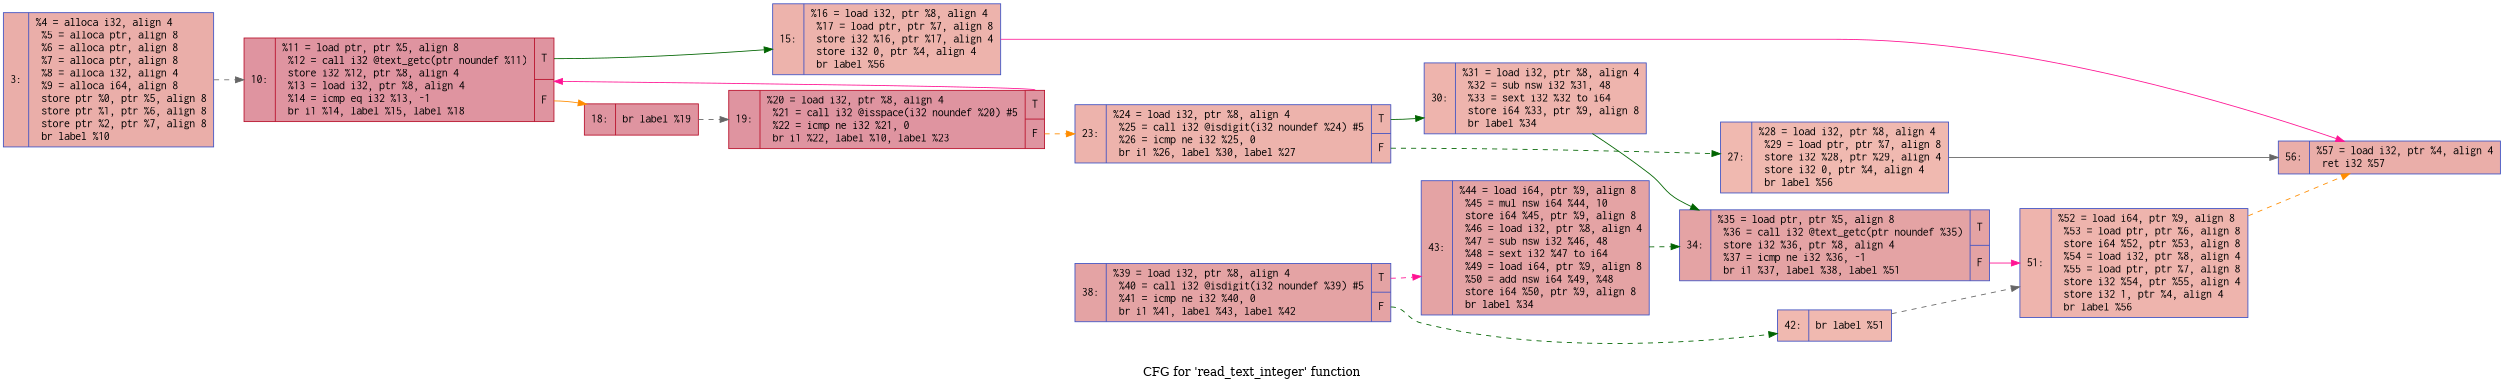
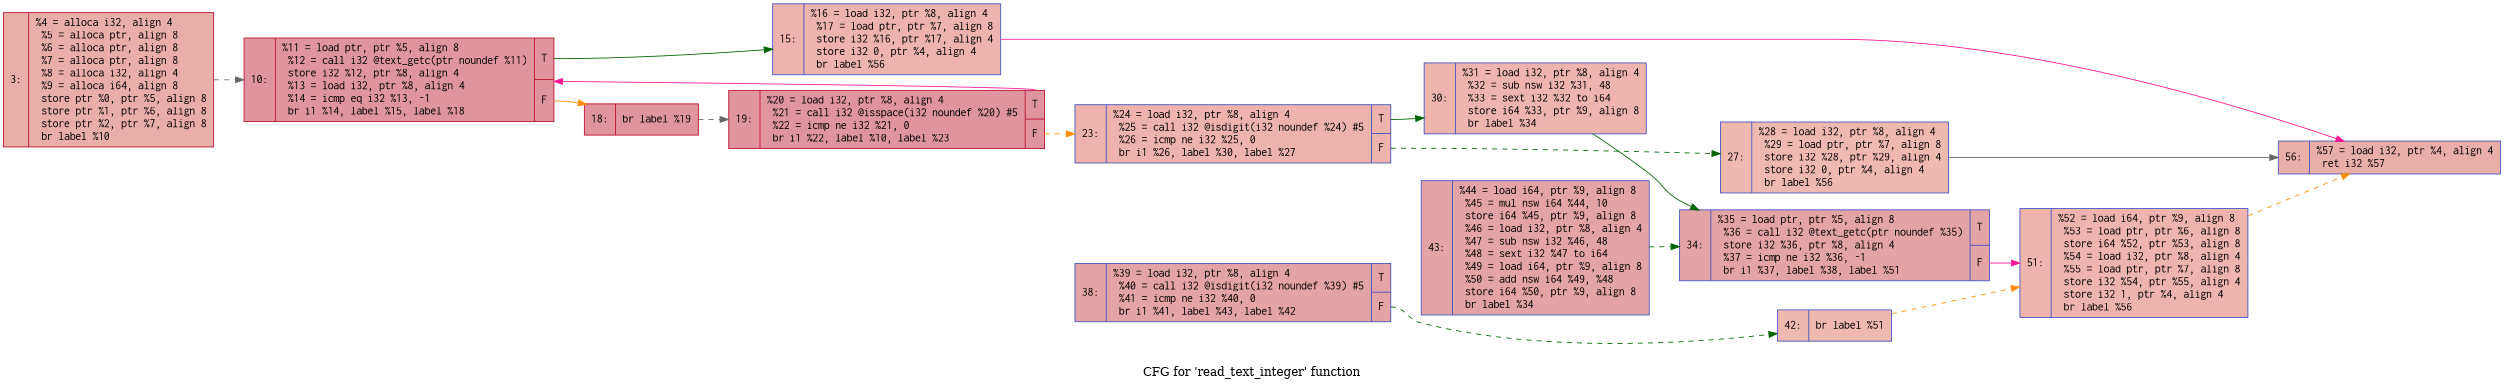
node "3:": color #3d50c3ff -> #b70d28ff
edge "38:" -> "43:": removed
edge "42:" -> "51:": color gray40 -> darkorange
